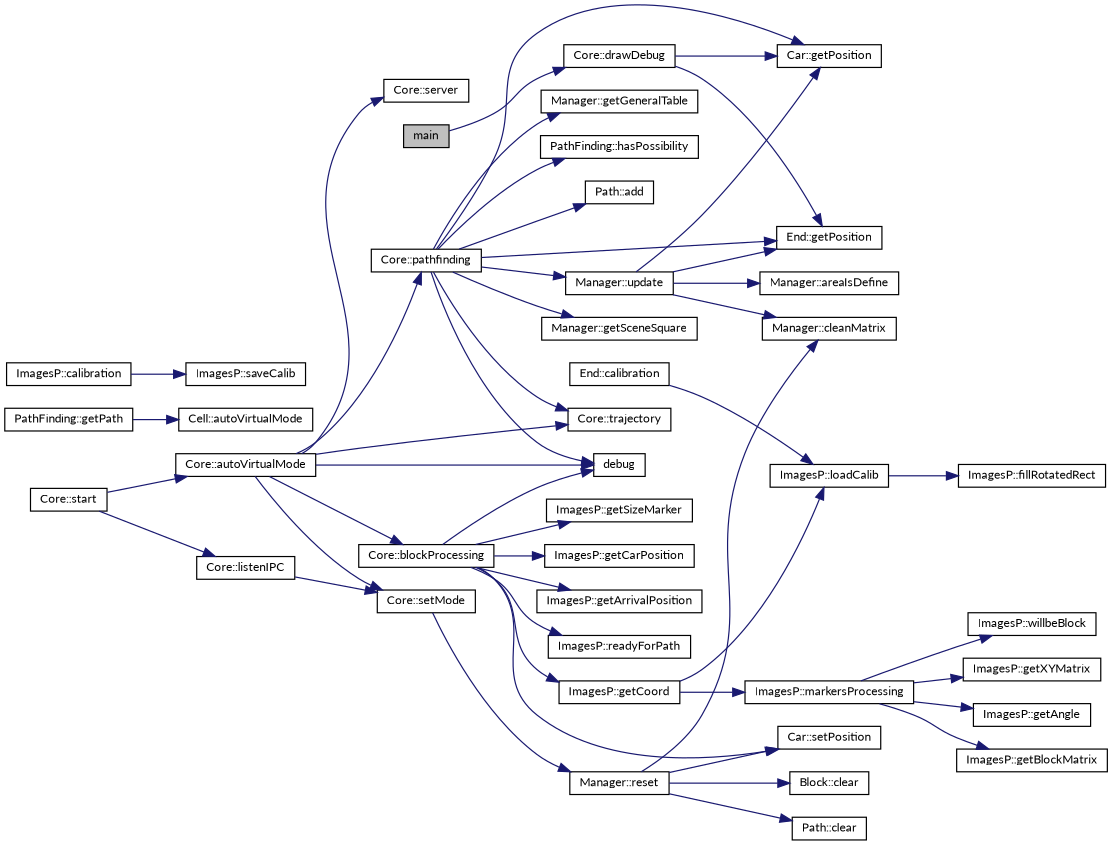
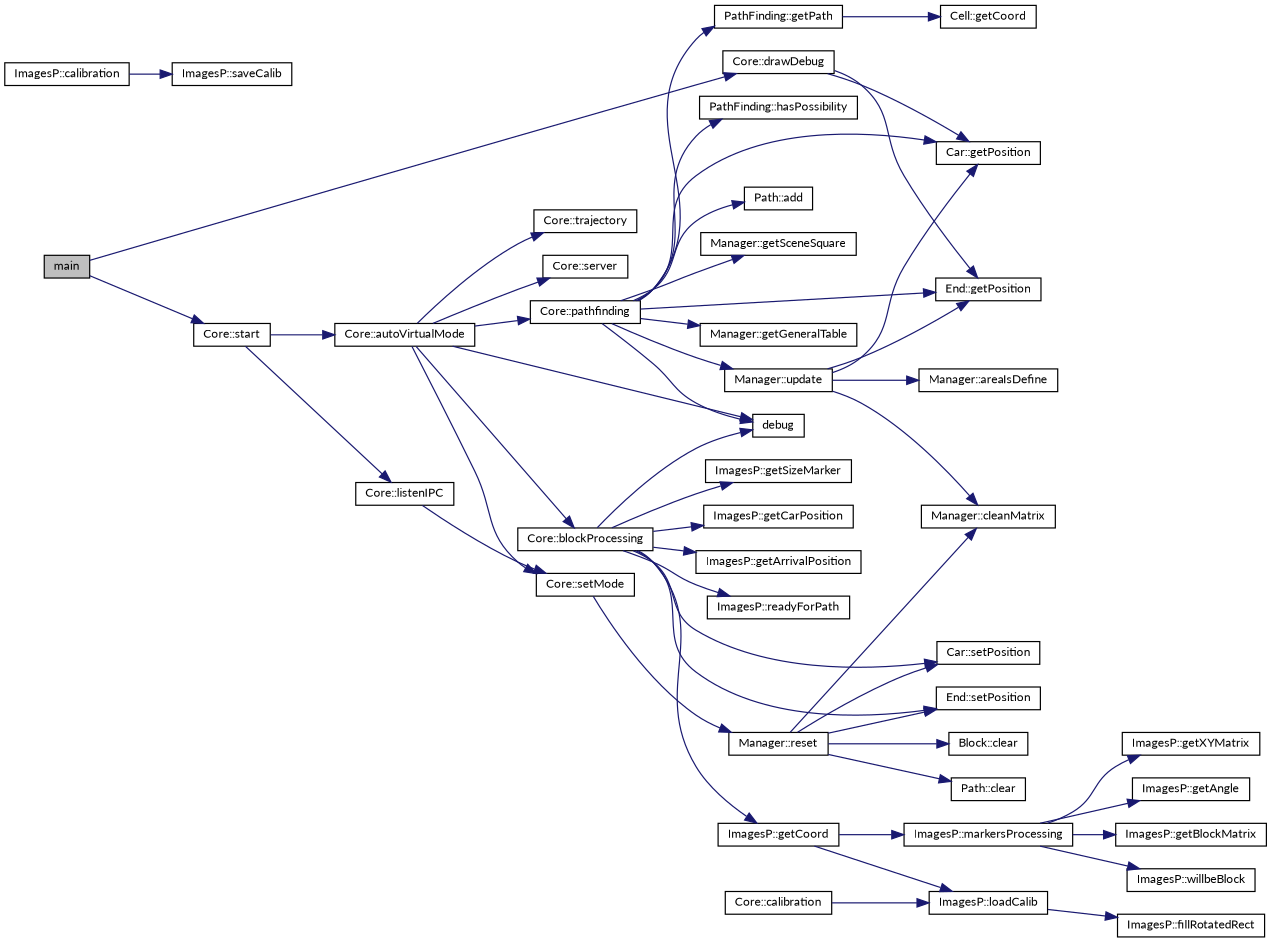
edge "main" -> "Core::start": added
edge "Core::pathfinding" -> "Core::trajectory": now "Core::pathfinding" -> "PathFinding::getPath"
node "End::calibration": label "End::calibration" -> "Core::calibration"
node "Cell::autoVirtualMode": label "Cell::autoVirtualMode" -> "Cell::getCoord"
node "End::setPosition": added
